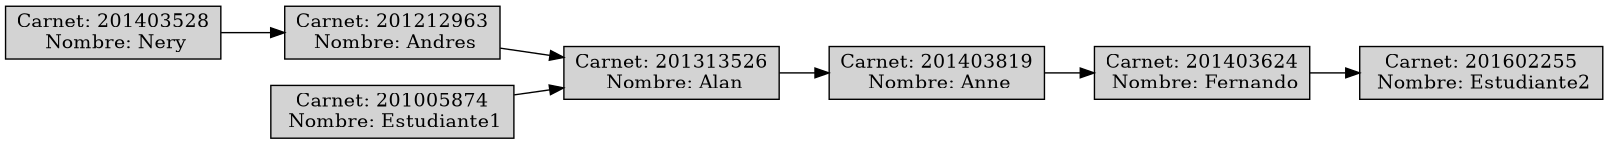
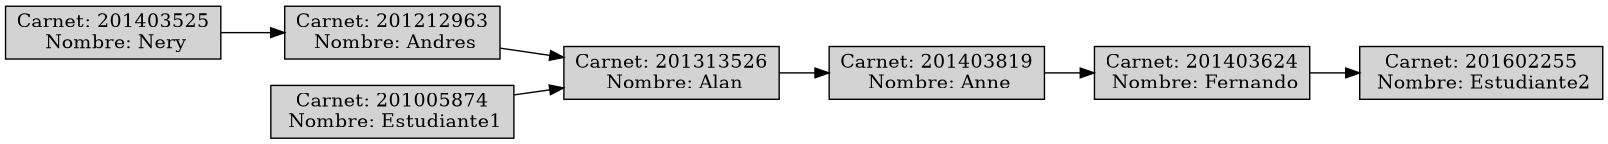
node "Carnet: 201403528 Nombre: Nery": label "Carnet: 201403528 Nombre: Nery" -> "Carnet: 201403525 Nombre: Nery"
